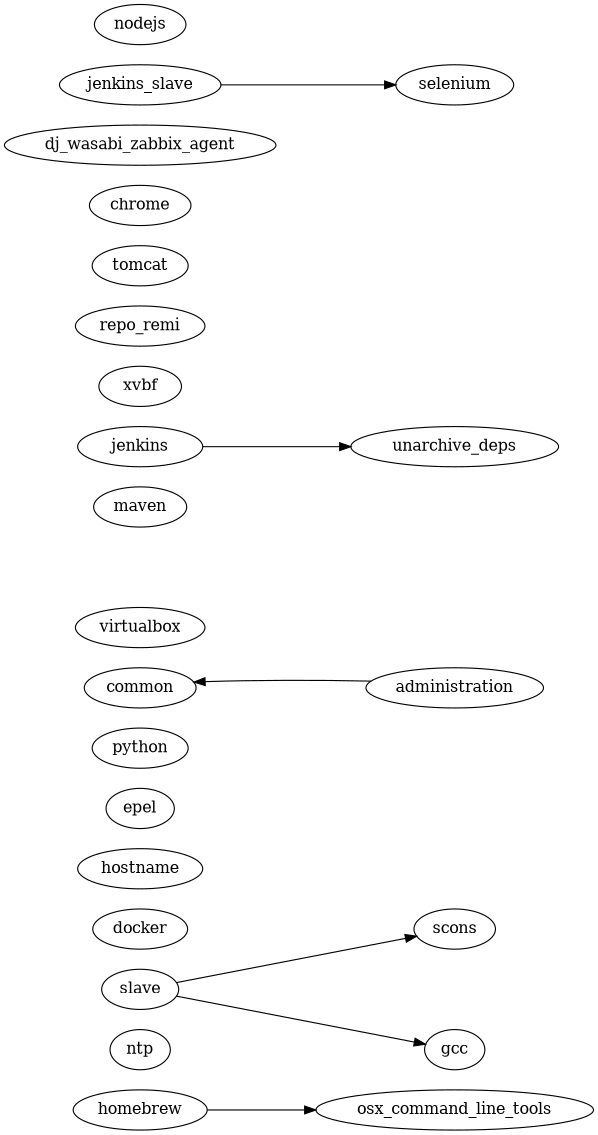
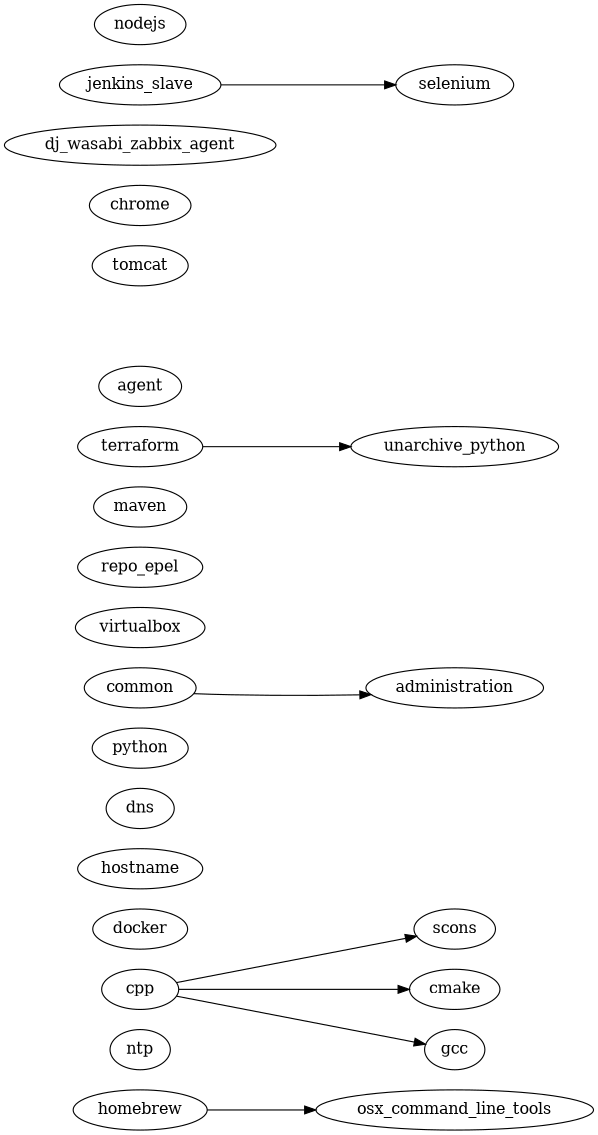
node "repo_remi": removed
node "xvbf": label "xvbf" -> "agent"
node "jenkins": label "jenkins" -> "terraform"
node "unarchive_deps": label "unarchive_deps" -> "unarchive_python"
node "repo_epel": added
edge "administration" -> "common": reversed
node "epel": label "epel" -> "dns"
node "slave": label "slave" -> "cpp"
node "cmake": added
